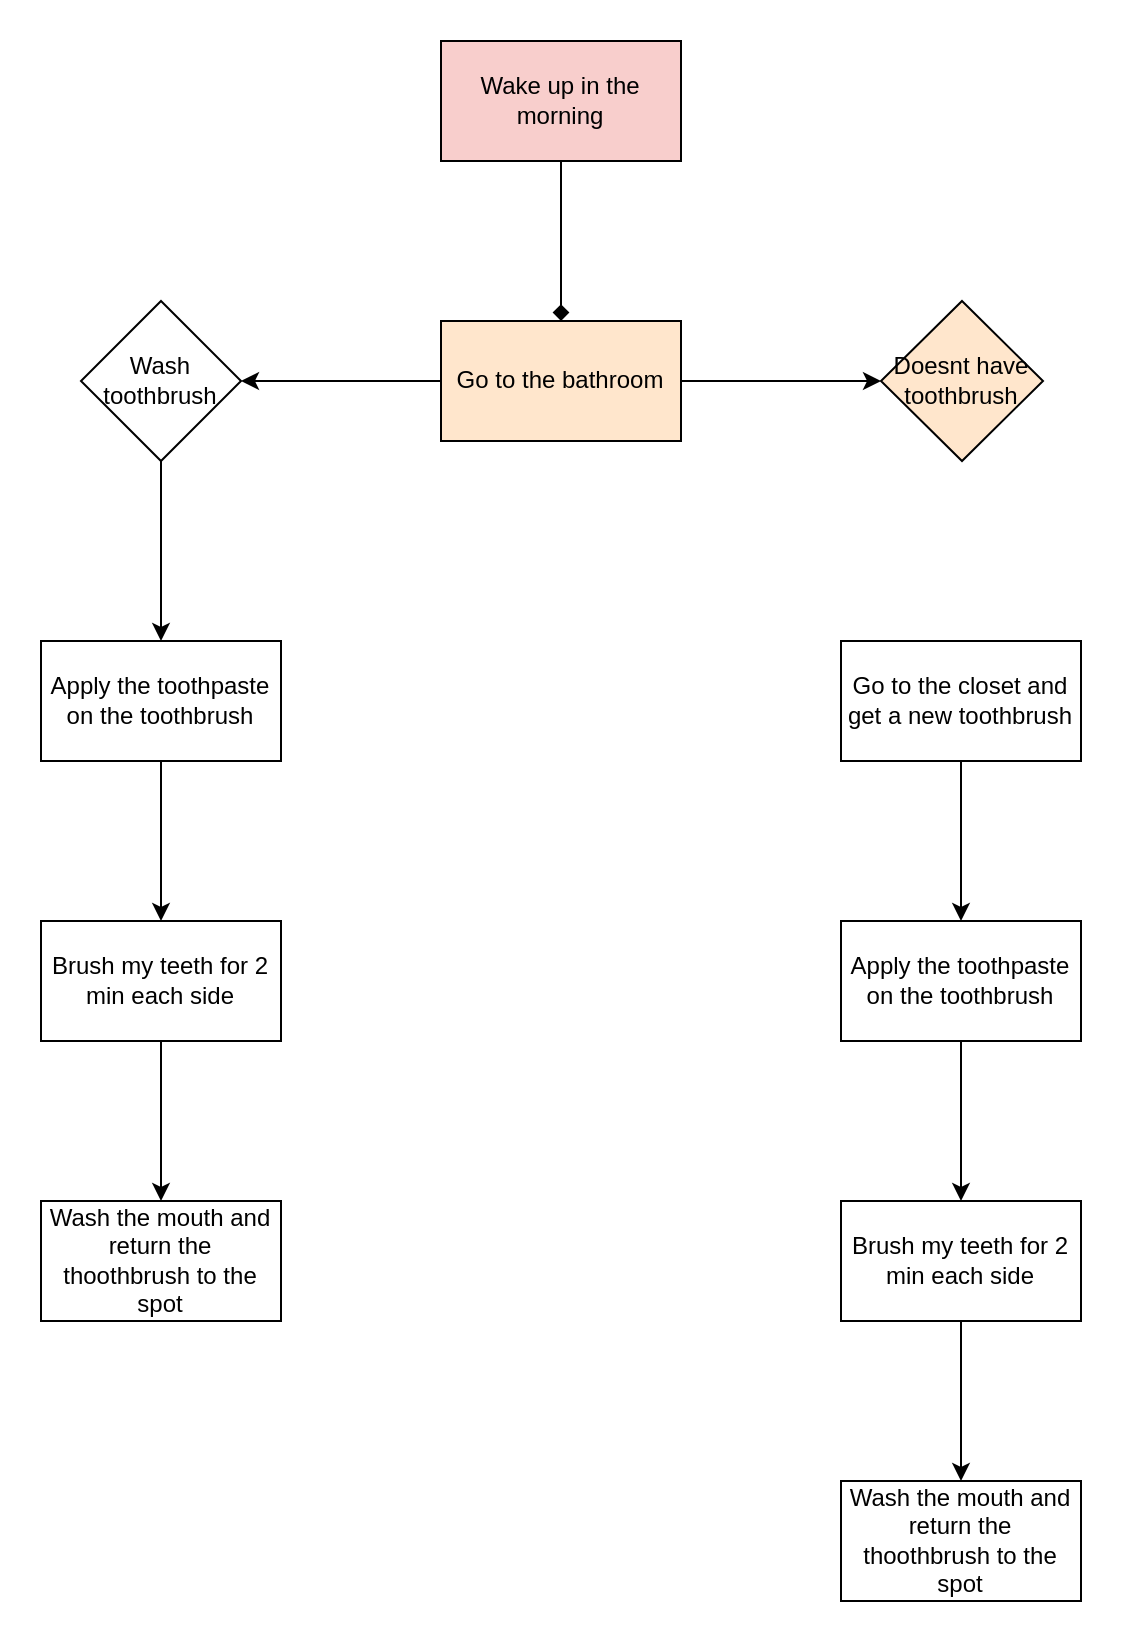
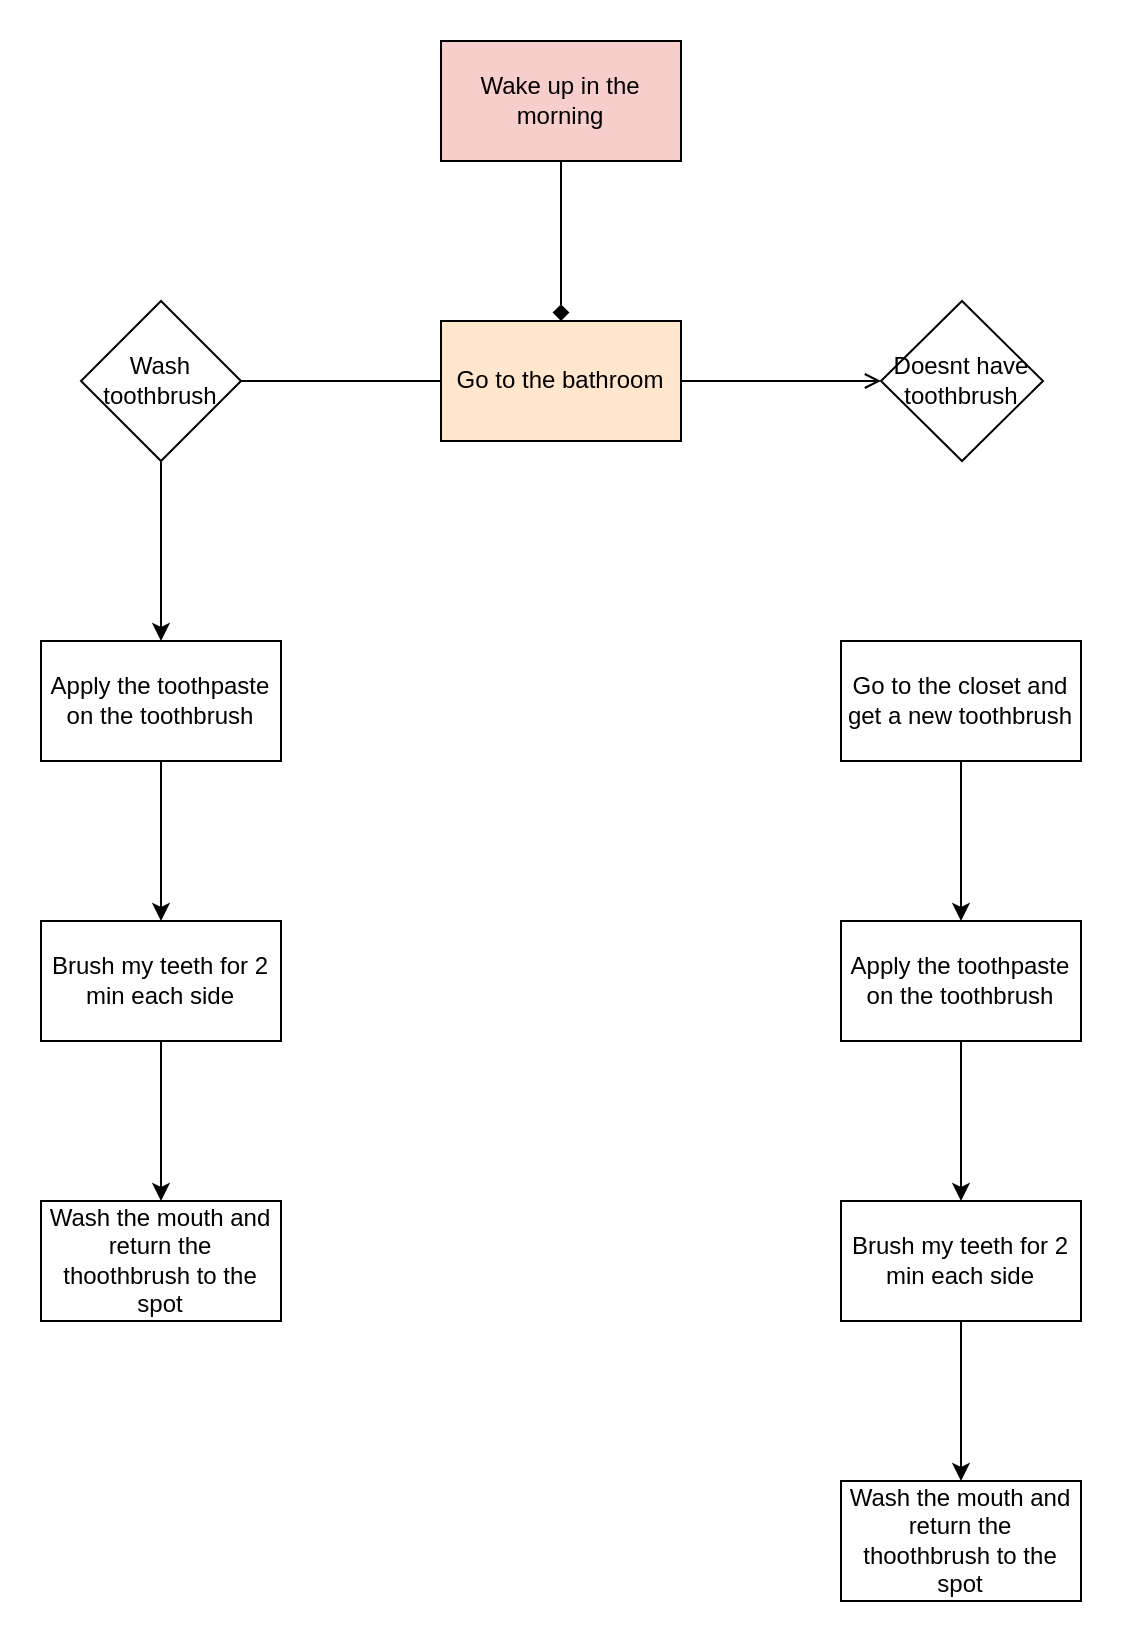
edge "Go to the bathroom" -> "Wash toothbrush": arrowhead classic -> none
edge "Go to the bathroom" -> "Doesnt have toothbrush": arrowhead classic -> open
node "Doesnt have toothbrush": fillcolor #ffe6cc -> #ffffff
